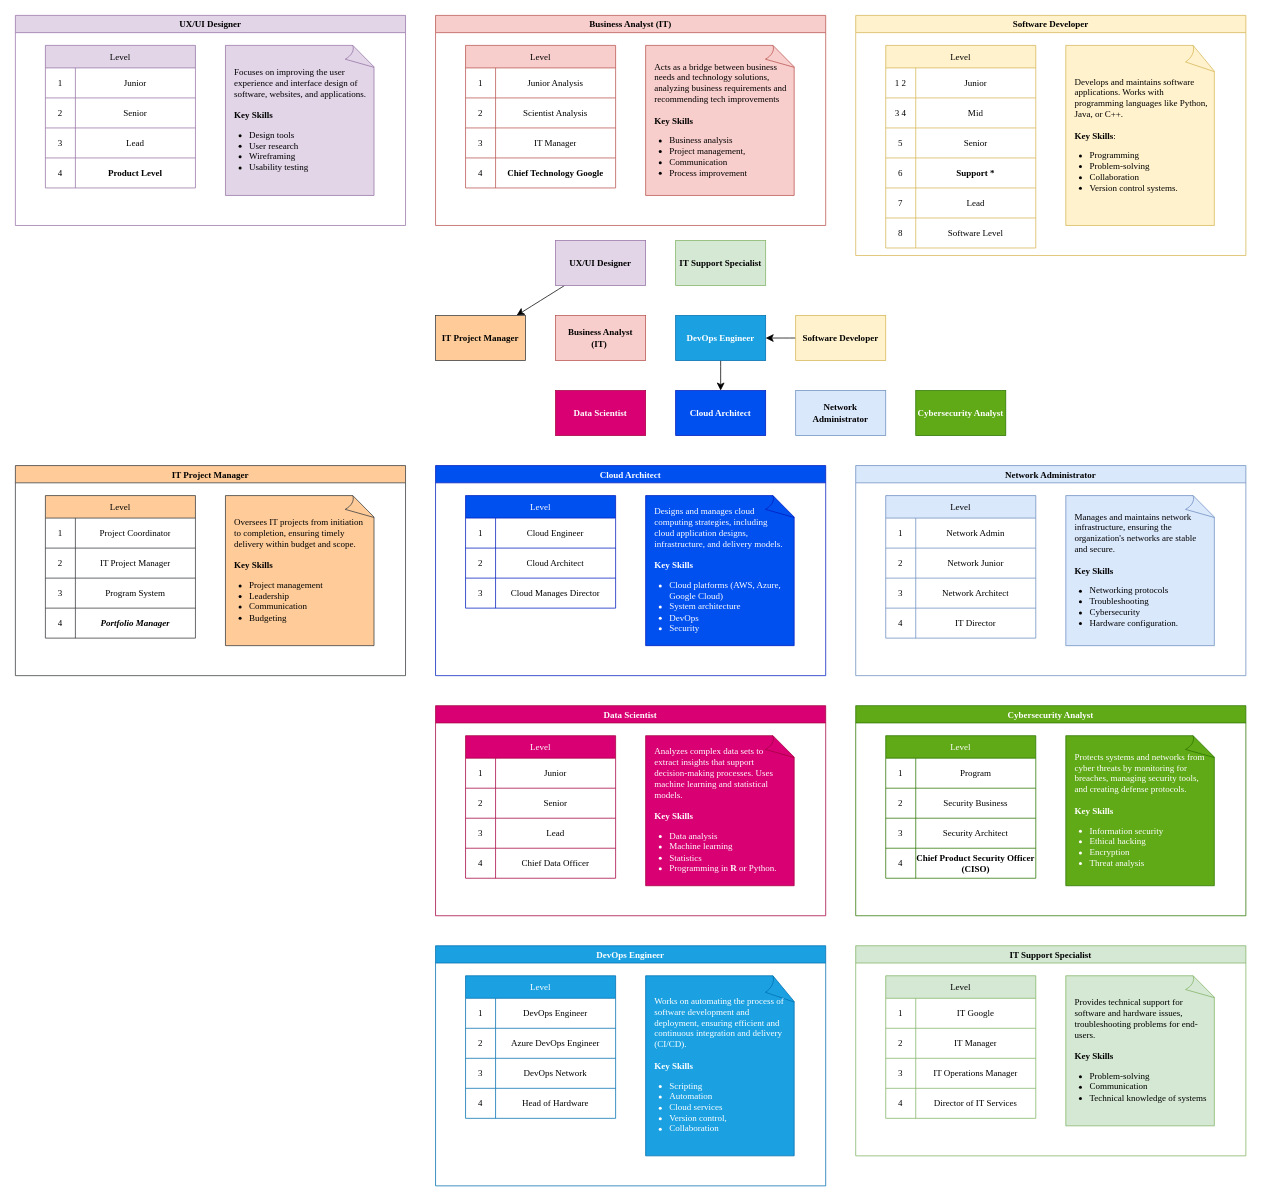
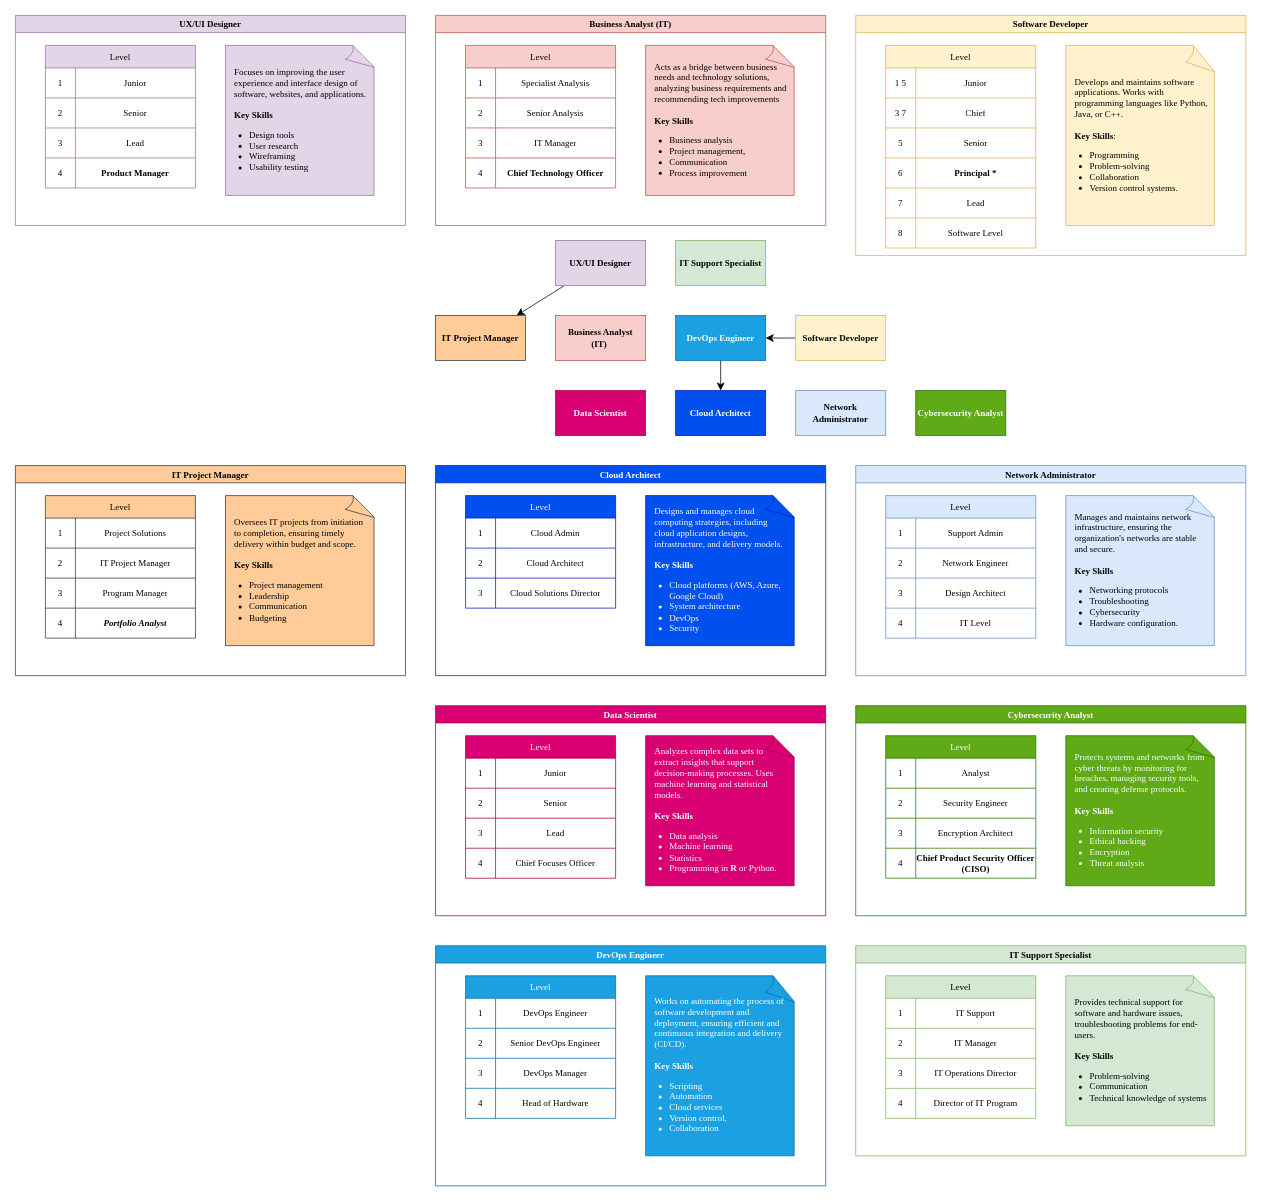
node "Junior Analysis": label "Junior Analysis" -> "Specialist Analysis"
node "1 2": label "1 2" -> "1 5"
node "Scientist Analysis": label "Scientist Analysis" -> "Senior Analysis"
node "3 4": label "3 4" -> "3 7"
node "Mid": label "Mid" -> "Chief"
node "Product Level": label "Product Level" -> "Product Manager"
node "Chief Technology Google": label "Chief Technology Google" -> "Chief Technology Officer"
node "Support *": label "Support *" -> "Principal *"
node "Project Coordinator": label "Project Coordinator" -> "Project Solutions"
node "Cloud Engineer": label "Cloud Engineer" -> "Cloud Admin"
node "Network Admin": label "Network Admin" -> "Support Admin"
node "Network Junior": label "Network Junior" -> "Network Engineer"
node "Program System": label "Program System" -> "Program Manager"
node "Cloud Manages Director": label "Cloud Manages Director" -> "Cloud Solutions Director"
node "Network Architect": label "Network Architect" -> "Design Architect"
node "Portfolio Manager": label "Portfolio Manager" -> "Portfolio Analyst"
node "IT Director": label "IT Director" -> "IT Level"
node "Program": label "Program" -> "Analyst"
node "Security Business": label "Security Business" -> "Security Engineer"
node "Security Architect": label "Security Architect" -> "Encryption Architect"
node "Chief Data Officer": label "Chief Data Officer" -> "Chief Focuses Officer"
node "IT Google": label "IT Google" -> "IT Support"
node "Azure DevOps Engineer": label "Azure DevOps Engineer" -> "Senior DevOps Engineer"
node "DevOps Network": label "DevOps Network" -> "DevOps Manager"
node "IT Operations Manager": label "IT Operations Manager" -> "IT Operations Director"
node "Director of IT Services": label "Director of IT Services" -> "Director of IT Program"
